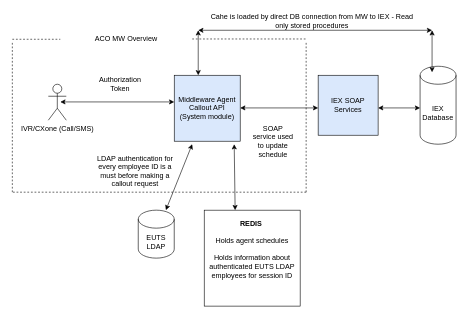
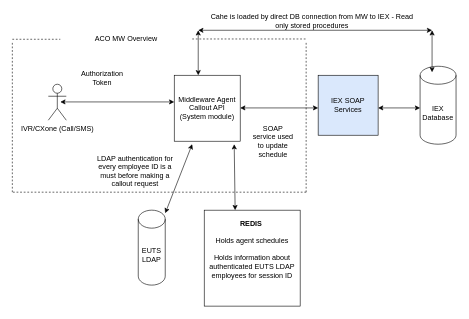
node "Authorization Token": moved (120, 84) -> (102, 78)
node "Middleware Agent Callout API (System module)": fillcolor #dae8fc -> #ffffff
node "EUTS LDAP": size 36x48 -> 27x75
